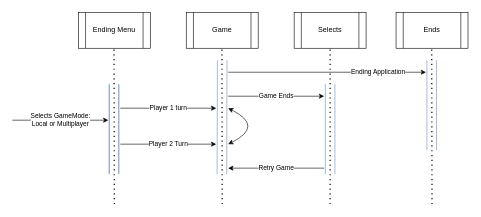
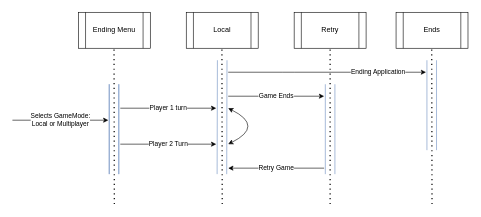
node "Game": label "Game" -> "Local"
node "Selects": label "Selects" -> "Retry"
